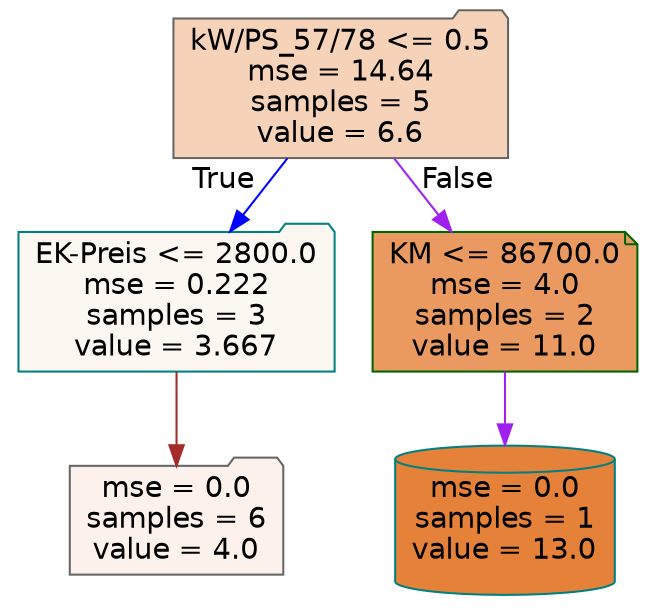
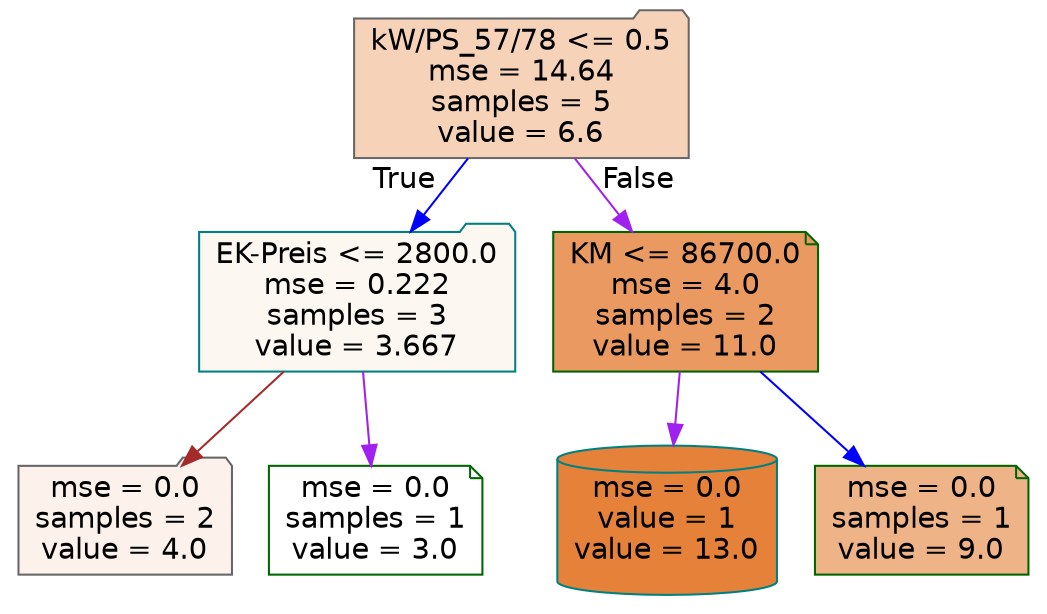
node "mse = 0.0 samples = 6 value = 4.0": label "mse = 0.0 samples = 6 value = 4.0" -> "mse = 0.0 samples = 2 value = 4.0"
node "mse = 0.0 samples = 1 value = 3.0": added
node "mse = 0.0 samples = 1 value = 13.0": label "mse = 0.0 samples = 1 value = 13.0" -> "mse = 0.0 value = 1 value = 13.0"
node "mse = 0.0 samples = 1 value = 9.0": added
